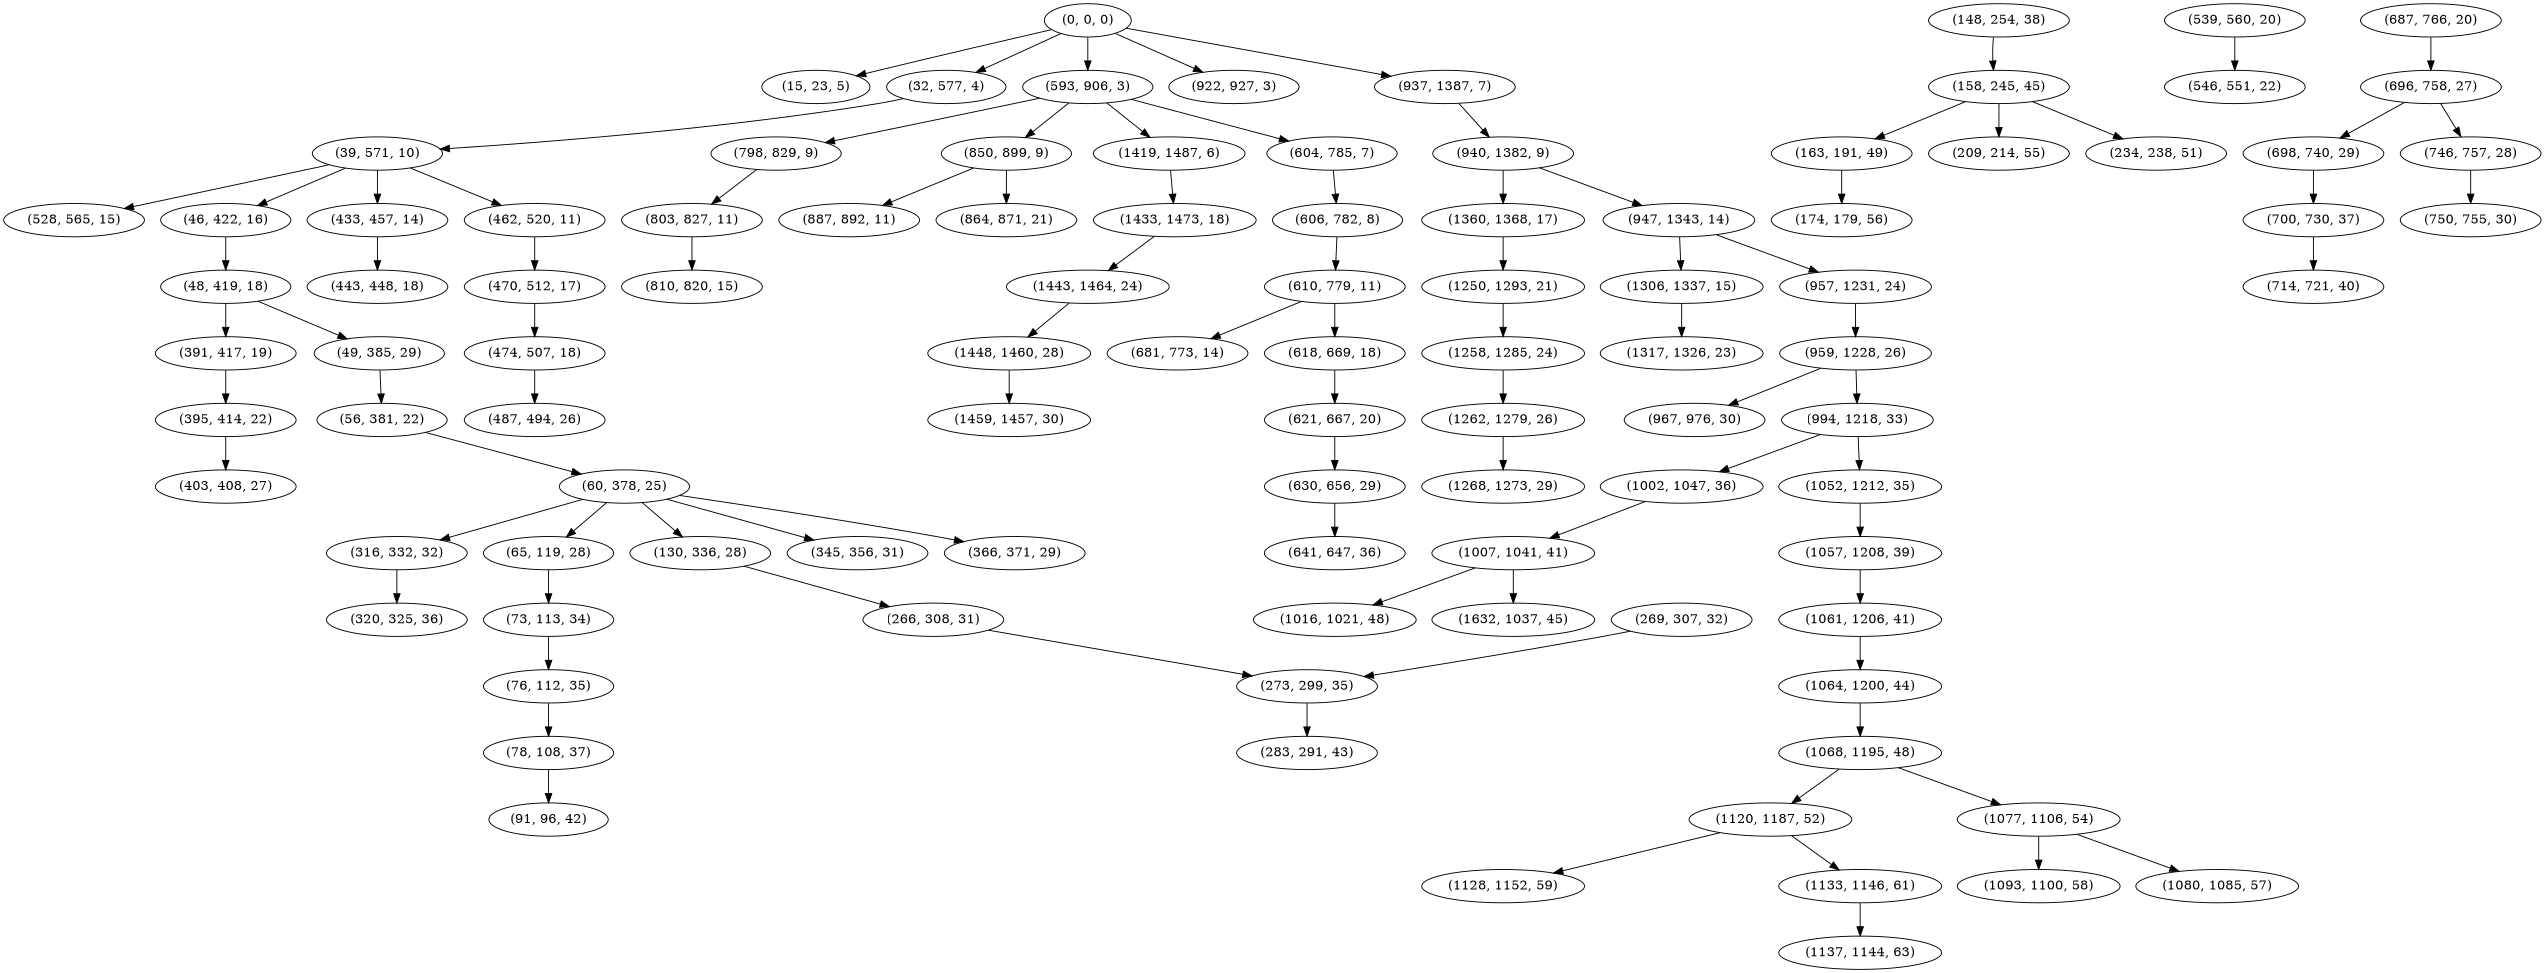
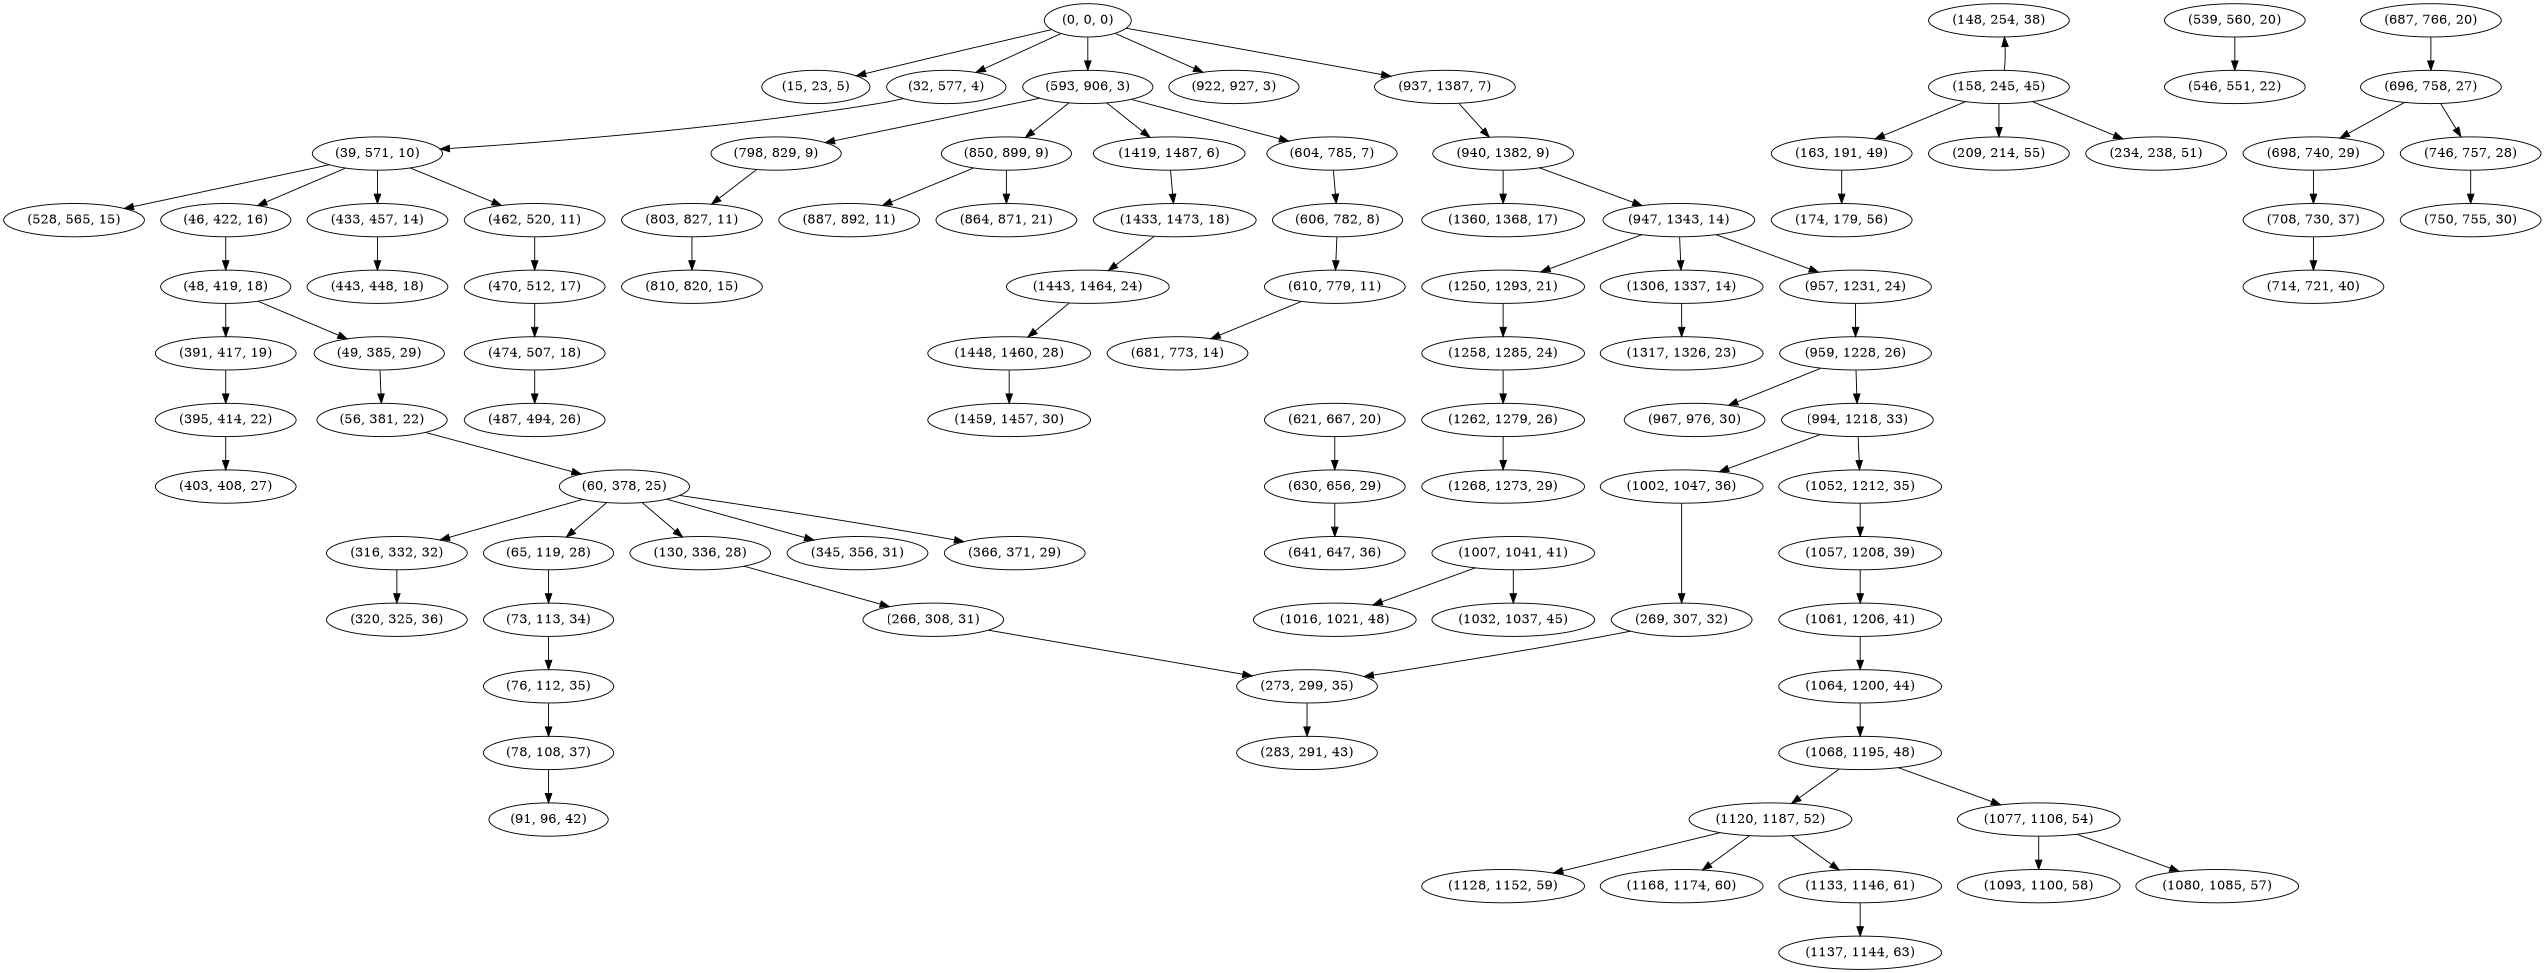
edge "(148, 254, 38)" -> "(158, 245, 45)": reversed
node "(700, 730, 37)": label "(700, 730, 37)" -> "(708, 730, 37)"
edge "(1360, 1368, 17)" -> "(1250, 1293, 21)": now "(947, 1343, 14)" -> "(1250, 1293, 21)"
node "(1306, 1337, 15)": label "(1306, 1337, 15)" -> "(1306, 1337, 14)"
node "(618, 669, 18)": removed
edge "(1002, 1047, 36)" -> "(1007, 1041, 41)": now "(1002, 1047, 36)" -> "(269, 307, 32)"
node "(1632, 1037, 45)": label "(1632, 1037, 45)" -> "(1032, 1037, 45)"
node "(1168, 1174, 60)": added
